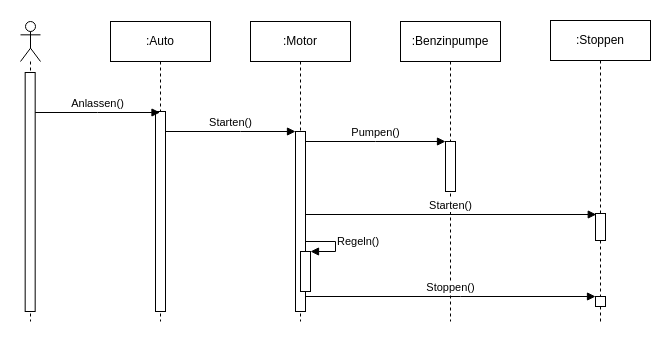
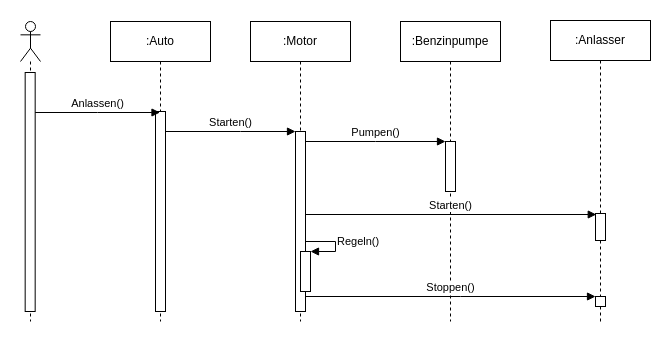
node ":Stoppen": label ":Stoppen" -> ":Anlasser"
